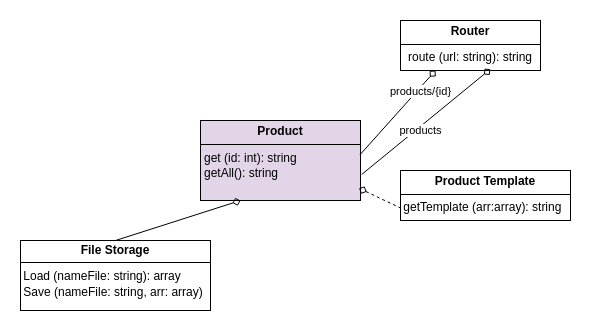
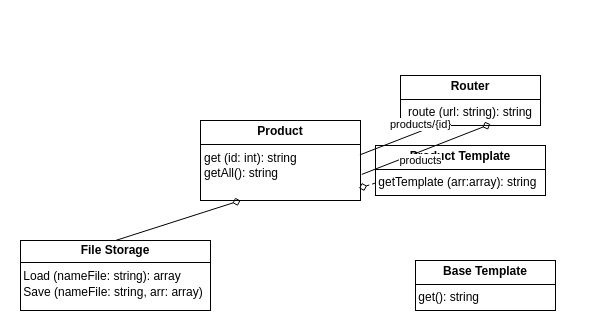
node "Router route (url: string): string": moved (471, 46) -> (471, 101)
node "Product get (id: int): string getAll(): string": fillcolor #e1d5e7 -> #ffffff
node "Product Template getTemplate (arr:array): string": moved (486, 196) -> (461, 171)
node "Base Template get(): string": added
